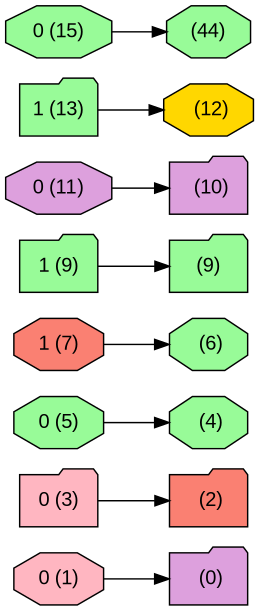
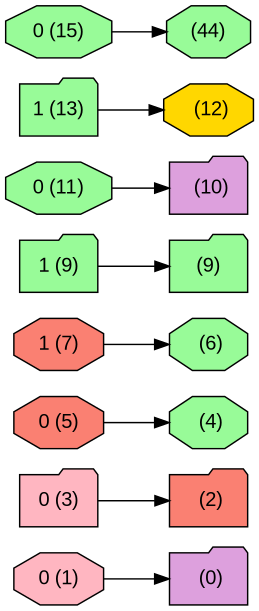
node "0 (11)": fillcolor plum -> palegreen
node "0 (5)": fillcolor palegreen -> salmon
